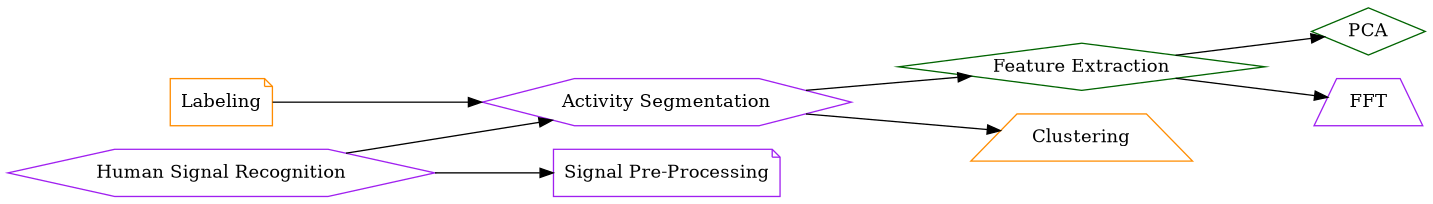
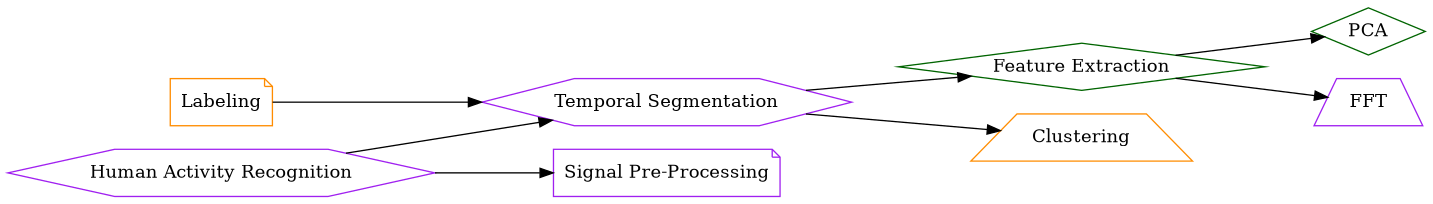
node "Activity Segmentation": label "Activity Segmentation" -> "Temporal Segmentation"
node "Human Signal Recognition": label "Human Signal Recognition" -> "Human Activity Recognition"
